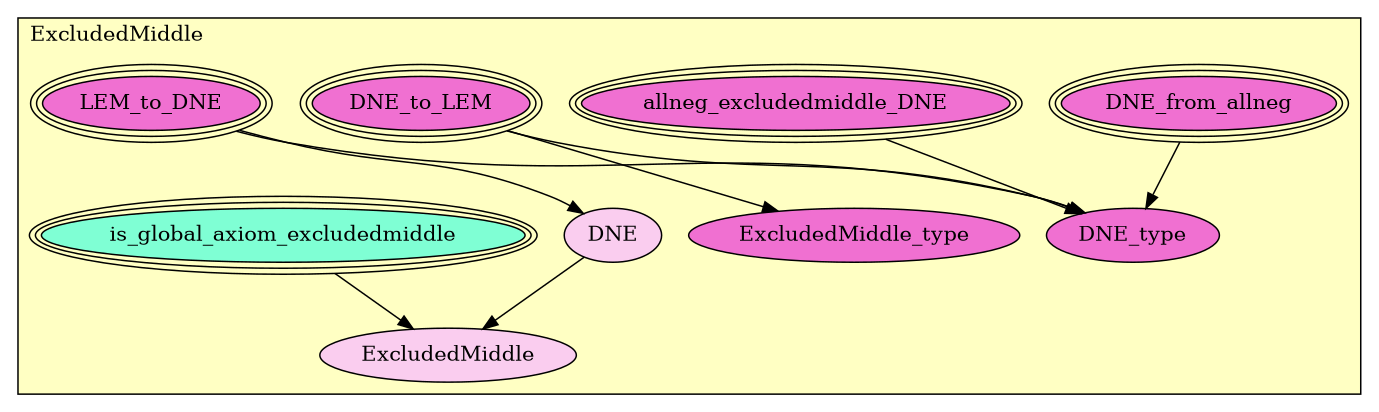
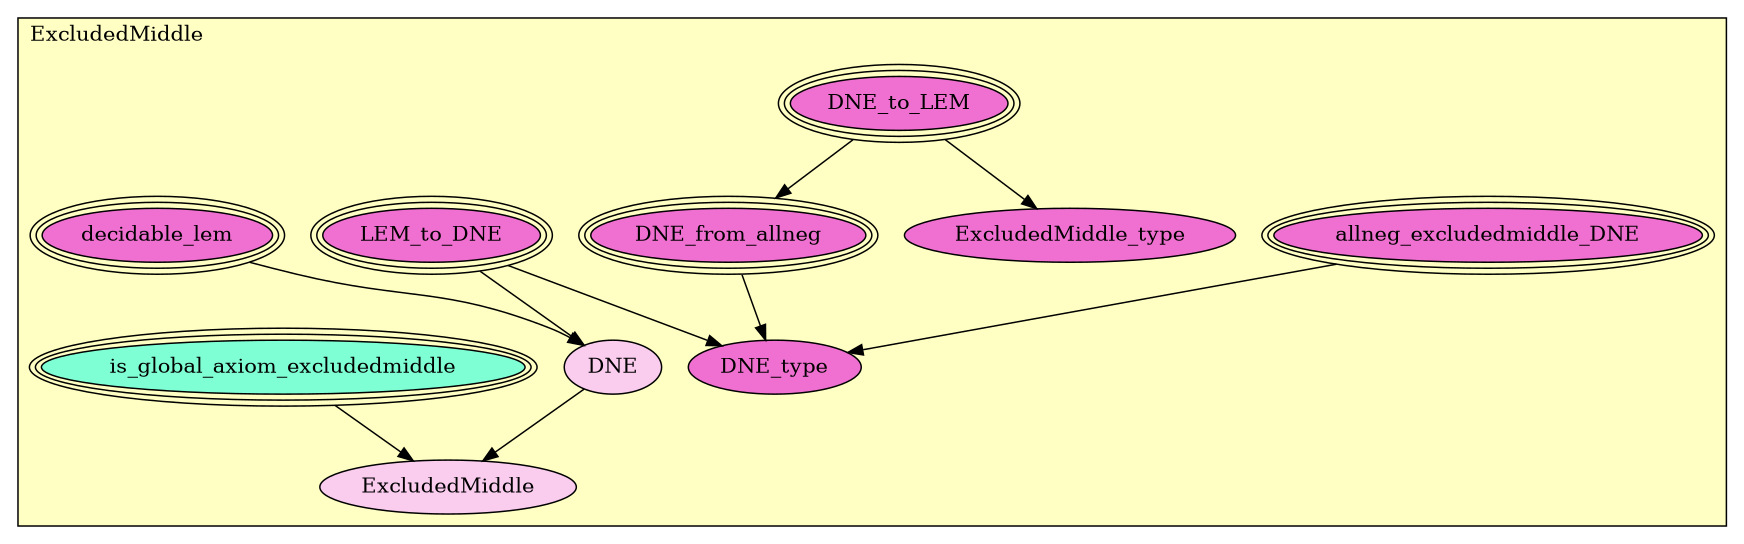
edge "DNE_to_LEM" -> "DNE_type": now "DNE_to_LEM" -> "DNE_from_allneg"
node "decidable_lem": added
